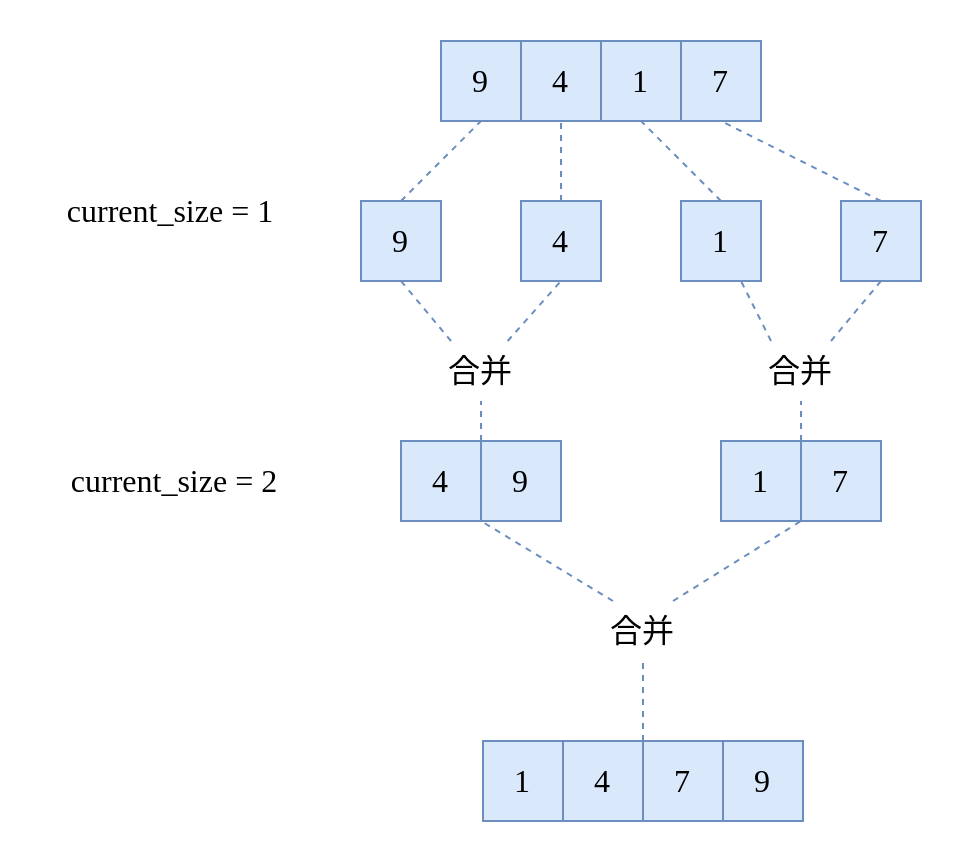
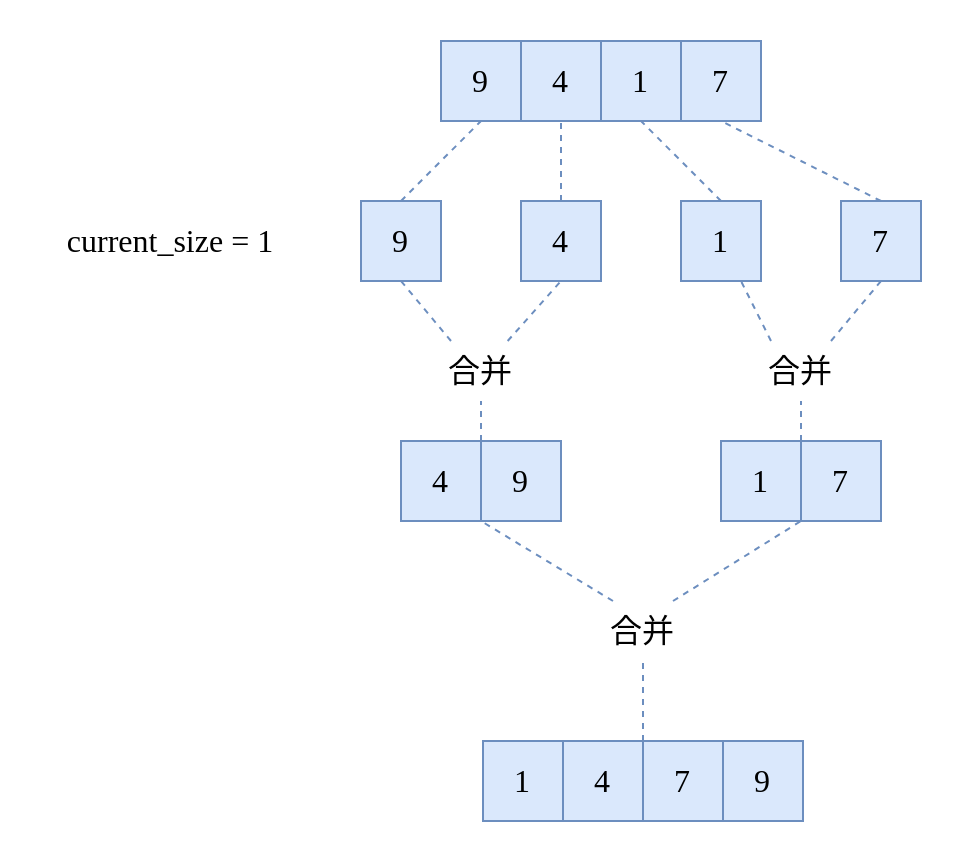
node "current_size = 1": moved (171, 211) -> (171, 241)
node "current_size = 2": removed
